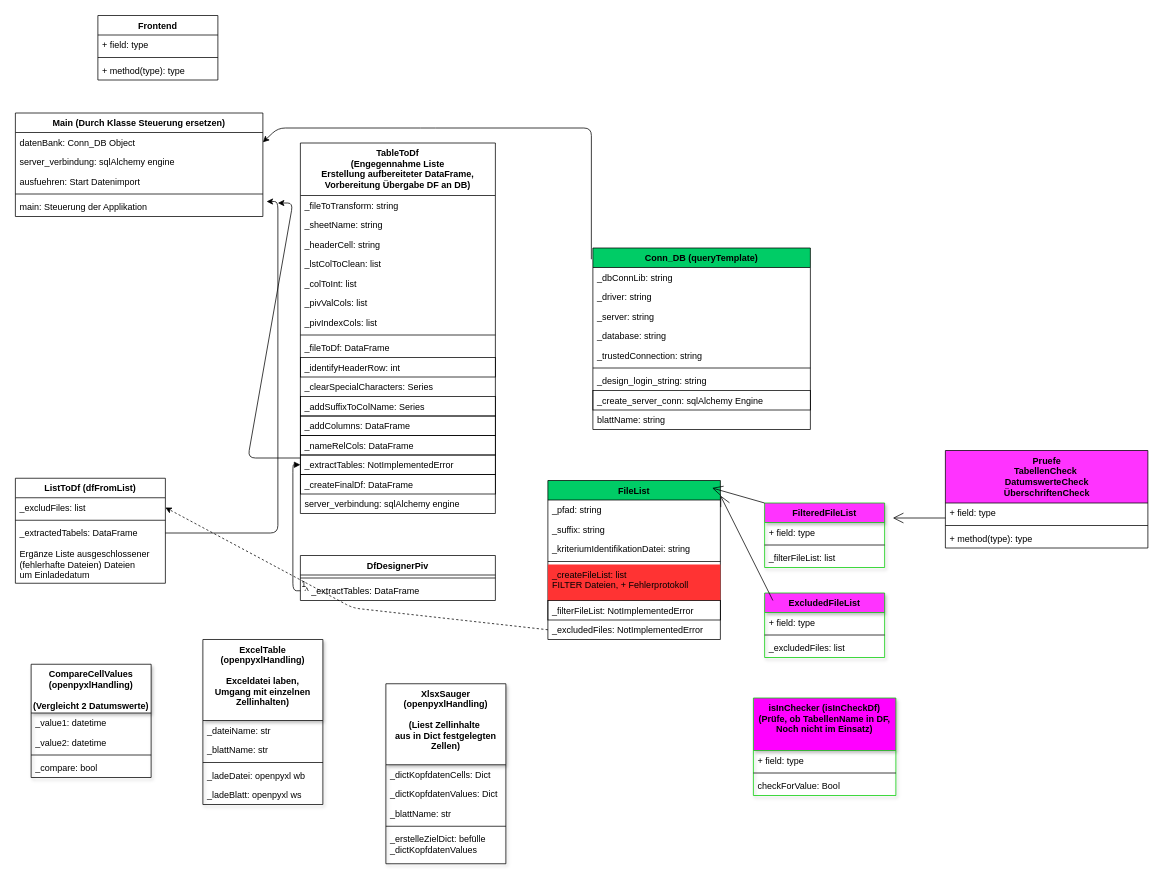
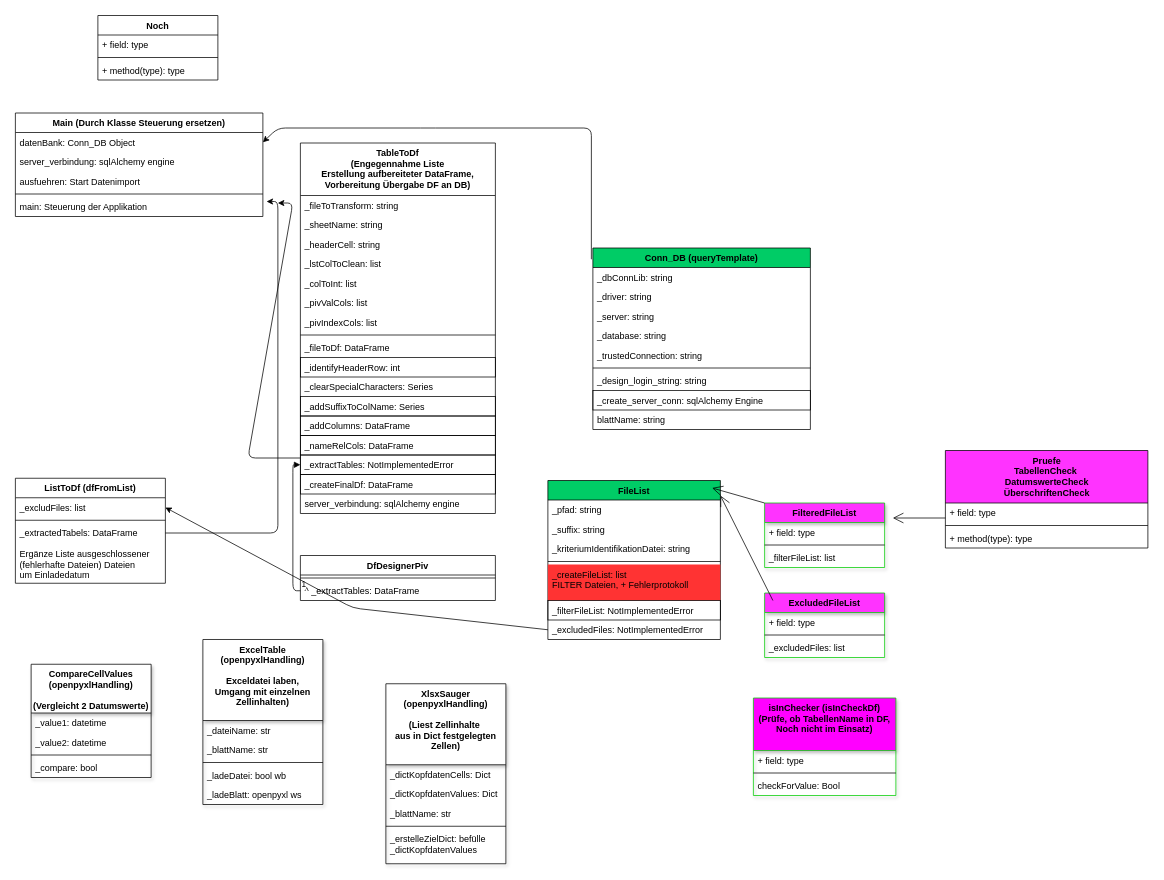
node "Frontend": label "Frontend" -> "Noch"
edge "_excludedFiles: NotImplementedError" -> "_excludFiles: list": style dashed -> solid
node "_ladeDatei: openpyxl wb": label "_ladeDatei: openpyxl wb" -> "_ladeDatei: bool wb"
